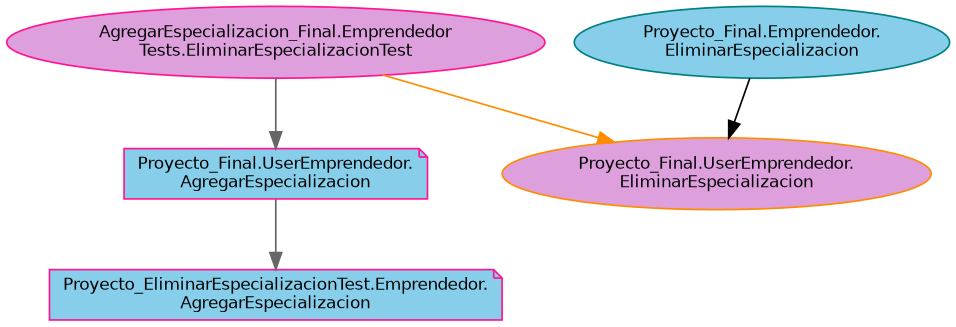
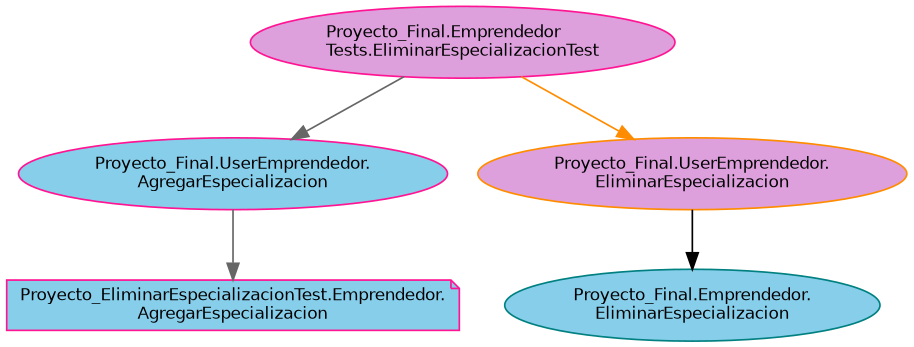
node "AgregarEspecializacion_Final.Emprendedor Tests.EliminarEspecializacionTest": label "AgregarEspecializacion_Final.Emprendedor Tests.EliminarEspecializacionTest" -> "Proyecto_Final.Emprendedor Tests.EliminarEspecializacionTest"
edge "Proyecto_Final.Emprendedor. EliminarEspecializacion" -> "Proyecto_Final.UserEmprendedor. EliminarEspecializacion": reversed
node "Proyecto_Final.UserEmprendedor. AgregarEspecializacion": shape note -> ellipse
